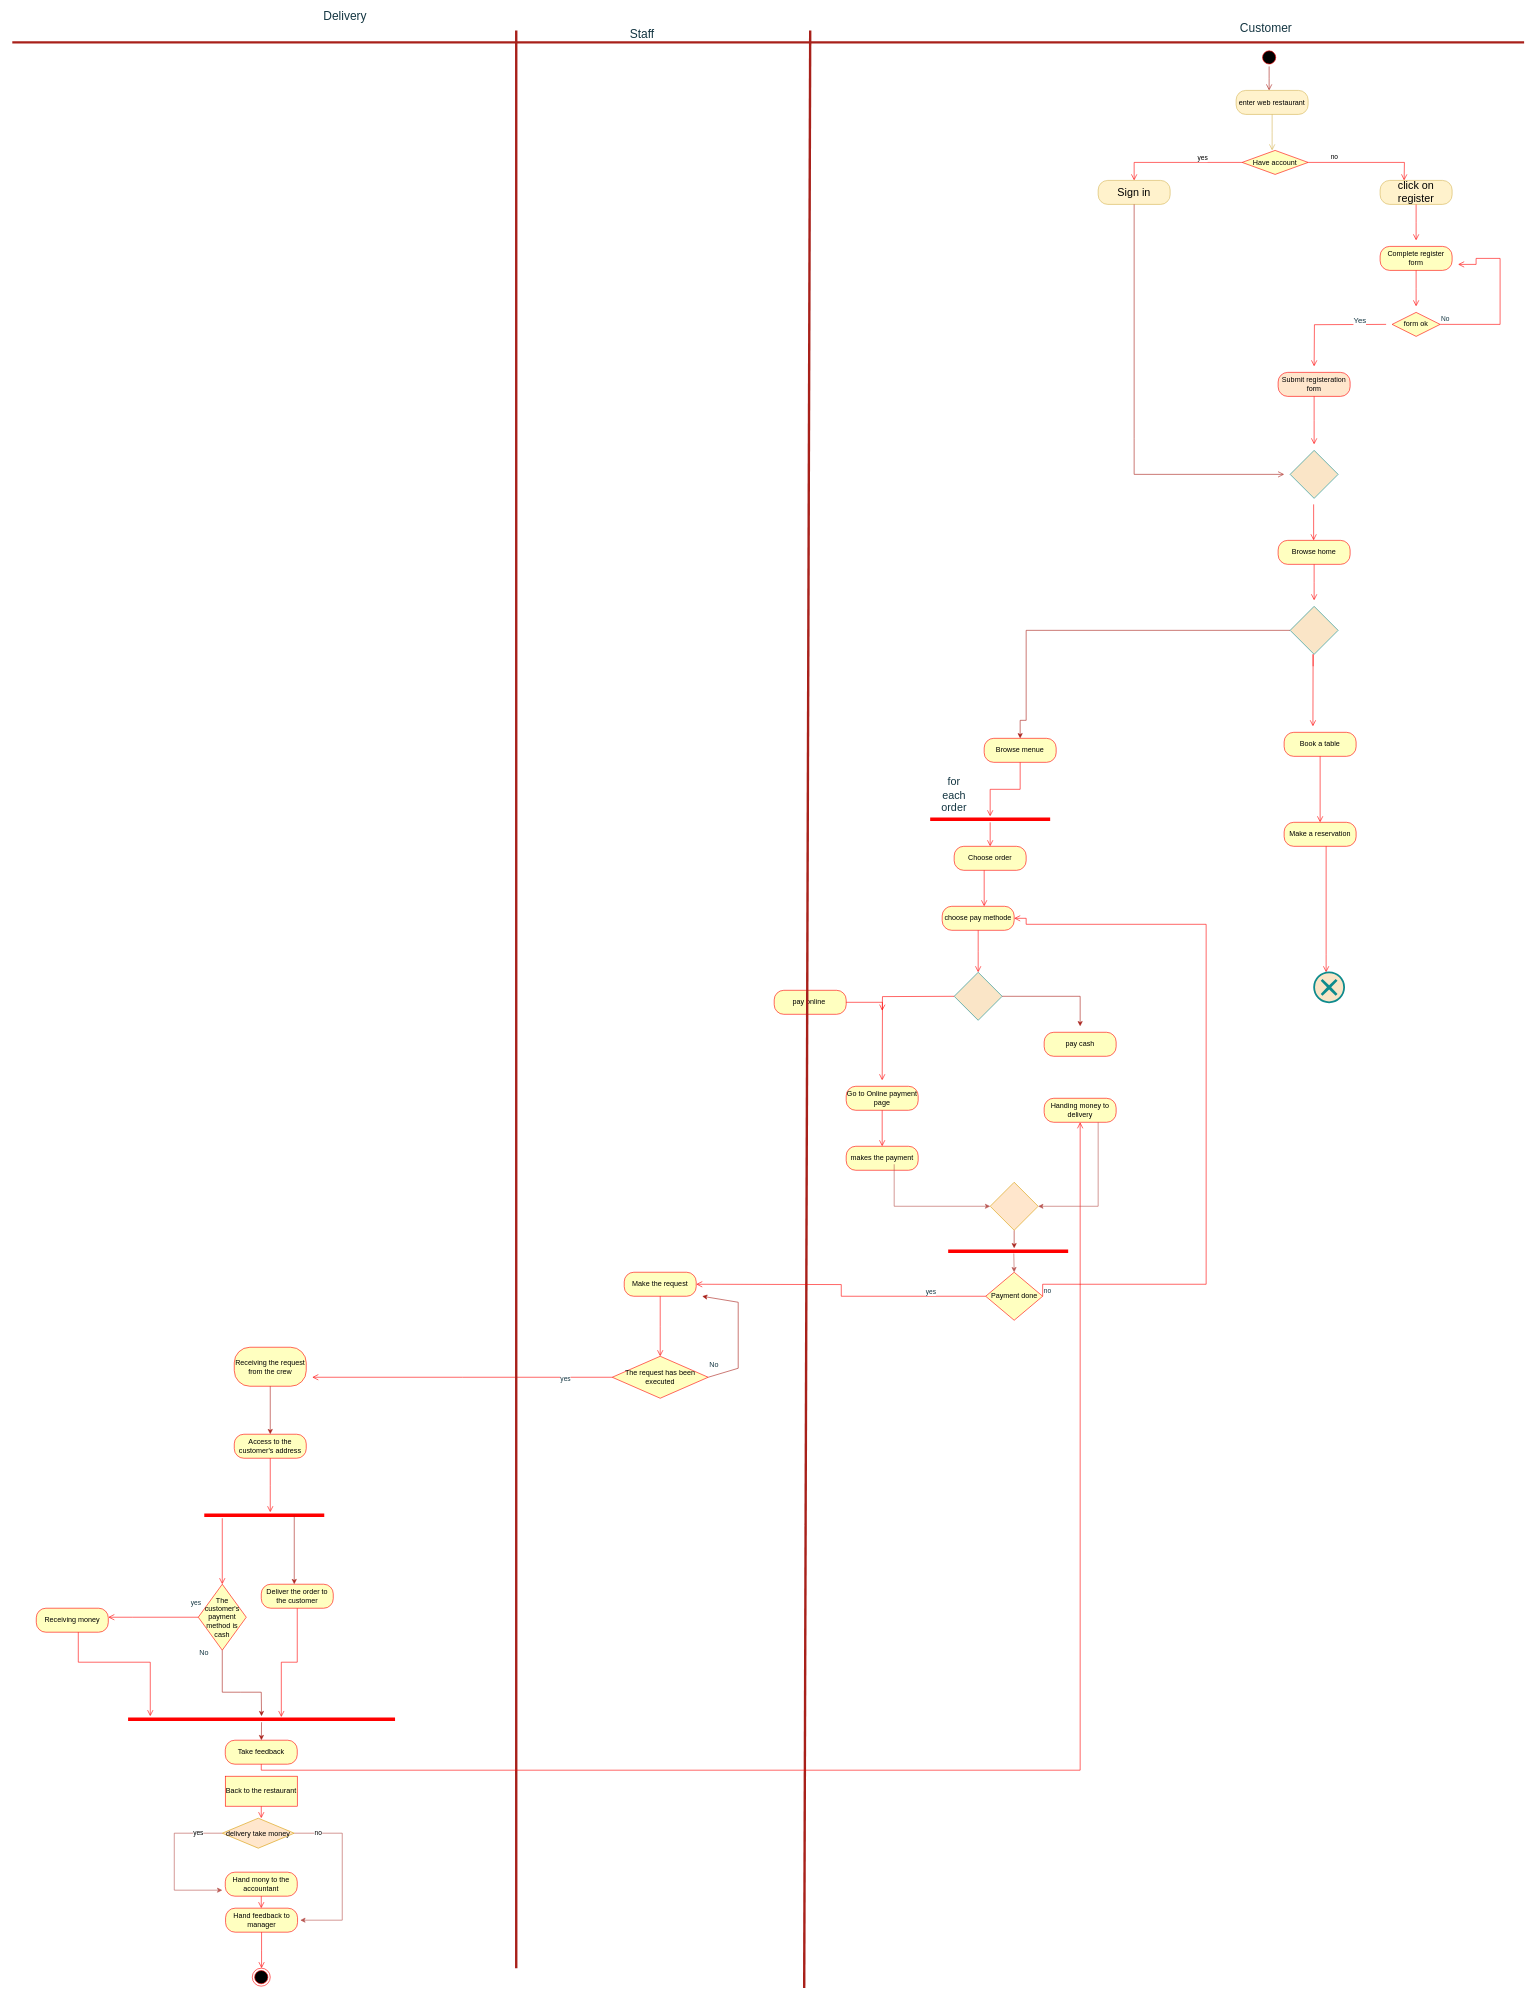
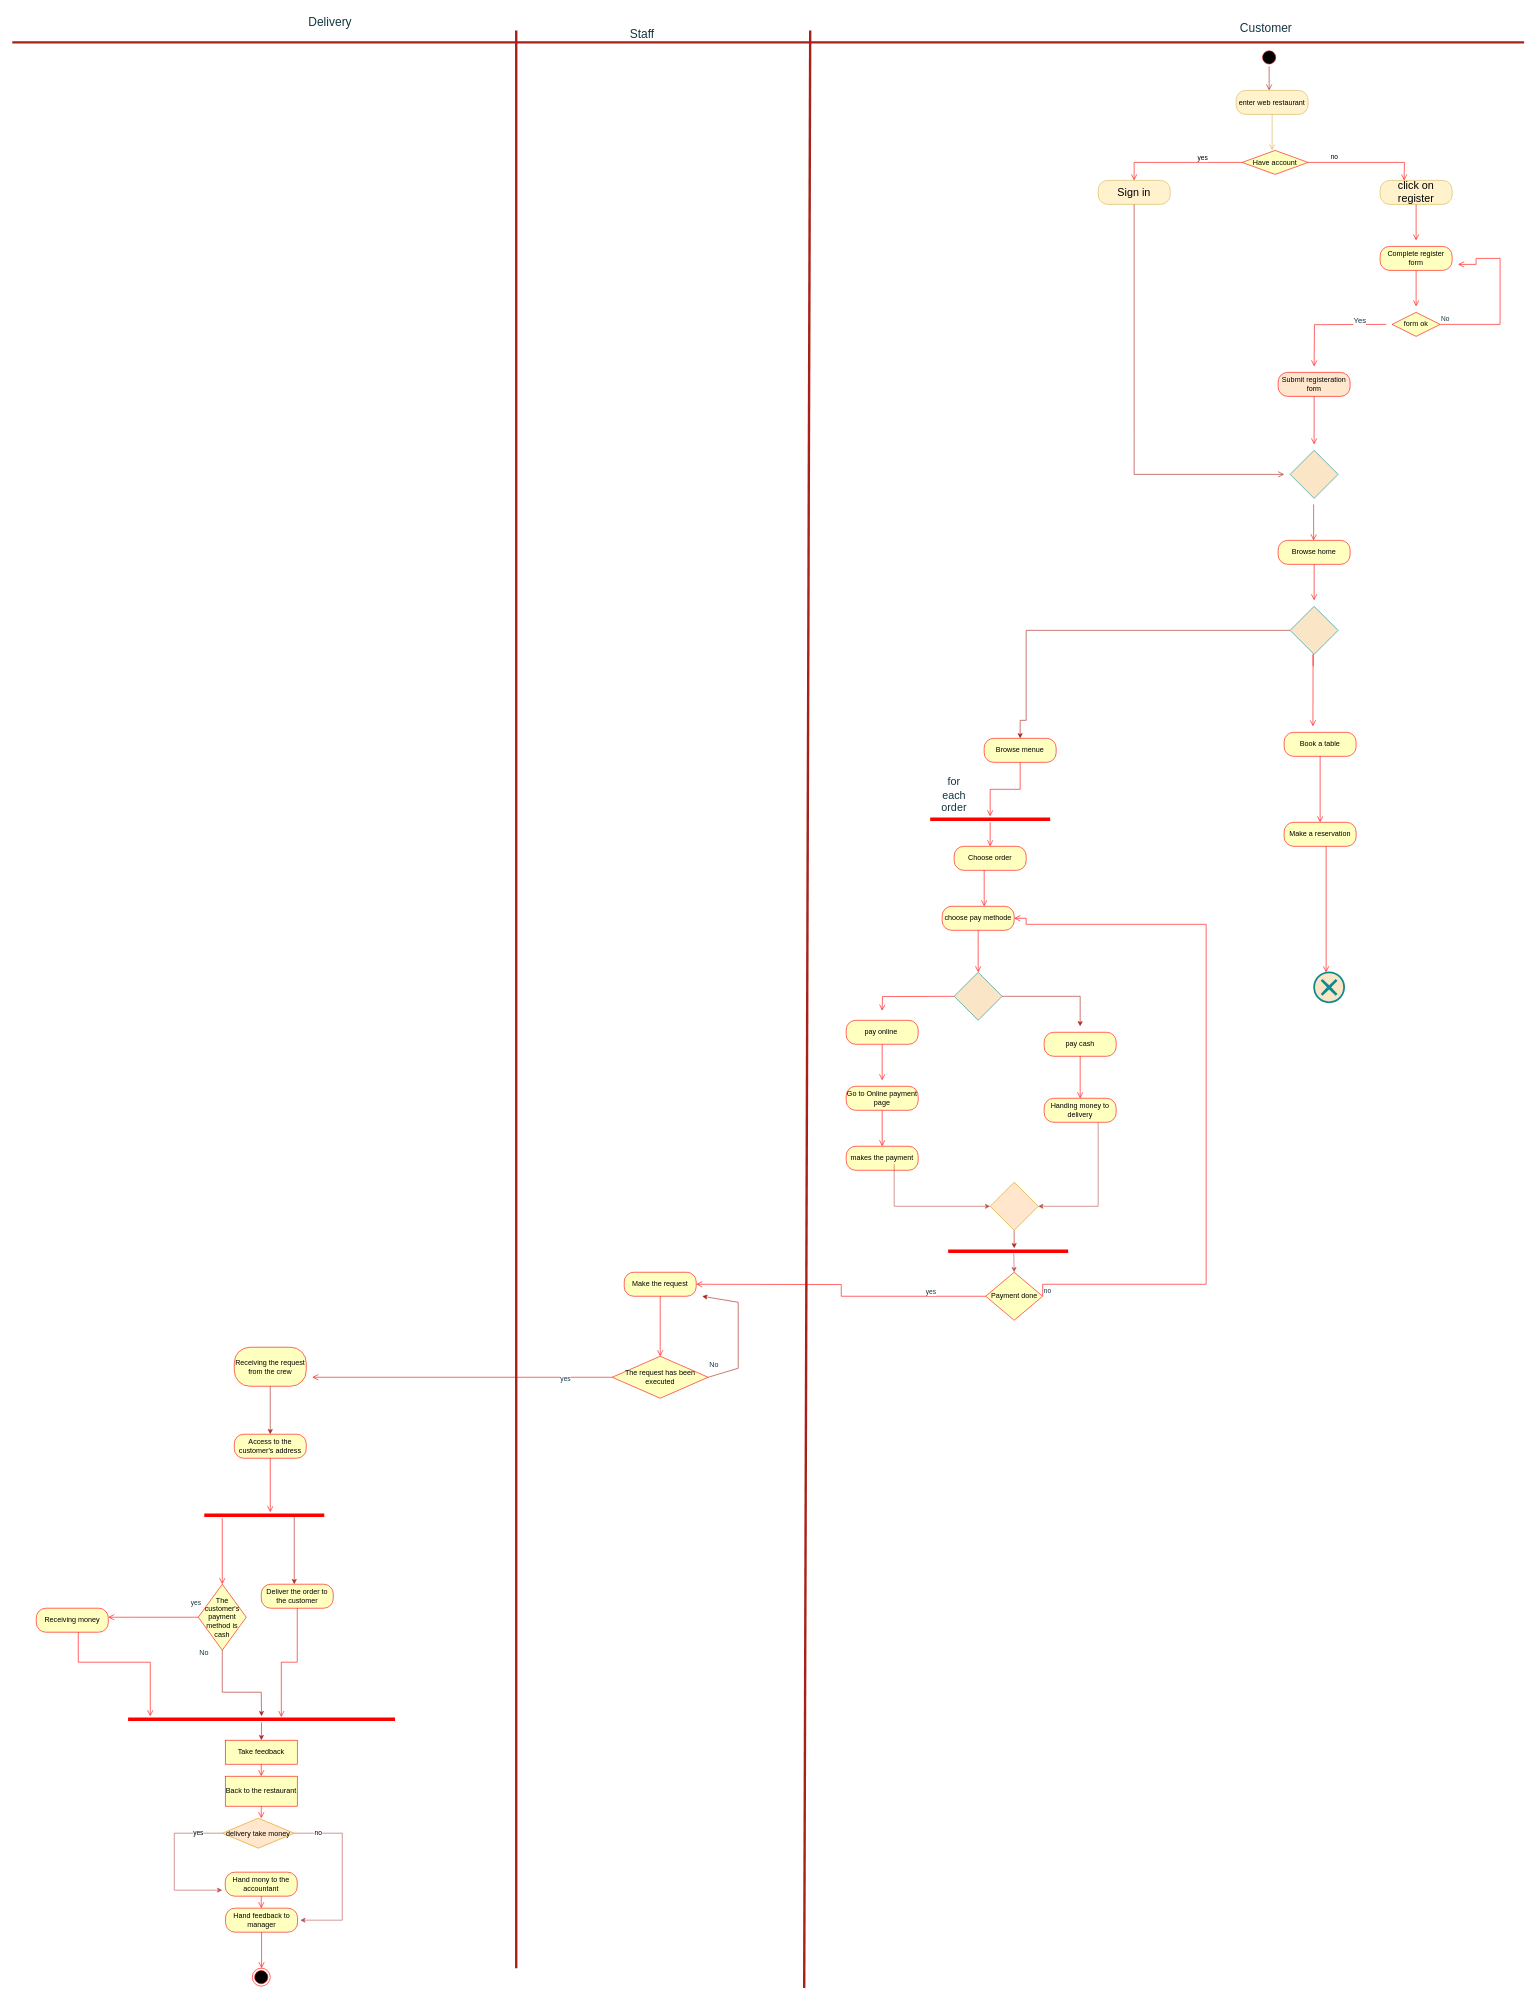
node "Delivery": moved (345, 15) -> (330, 21)
node "pay online": moved (810, 1002) -> (882, 1032)
edge "pay cash" -> "Handing money to delivery": added
node "Take feedback": shape rounded rectangle -> rectangle
edge "Take feedback" -> "Handing money to delivery": now "Take feedback" -> "Back to the restaurant"
